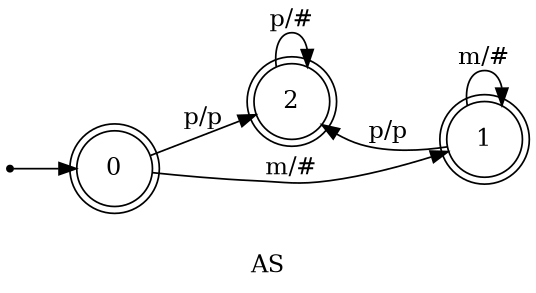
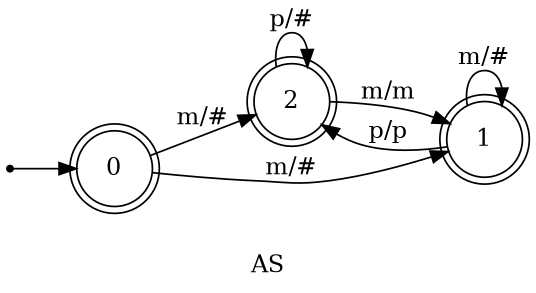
edge "2" -> "1": added, label "m/m"
edge "0" -> "2": label "p/p" -> "m/#"
